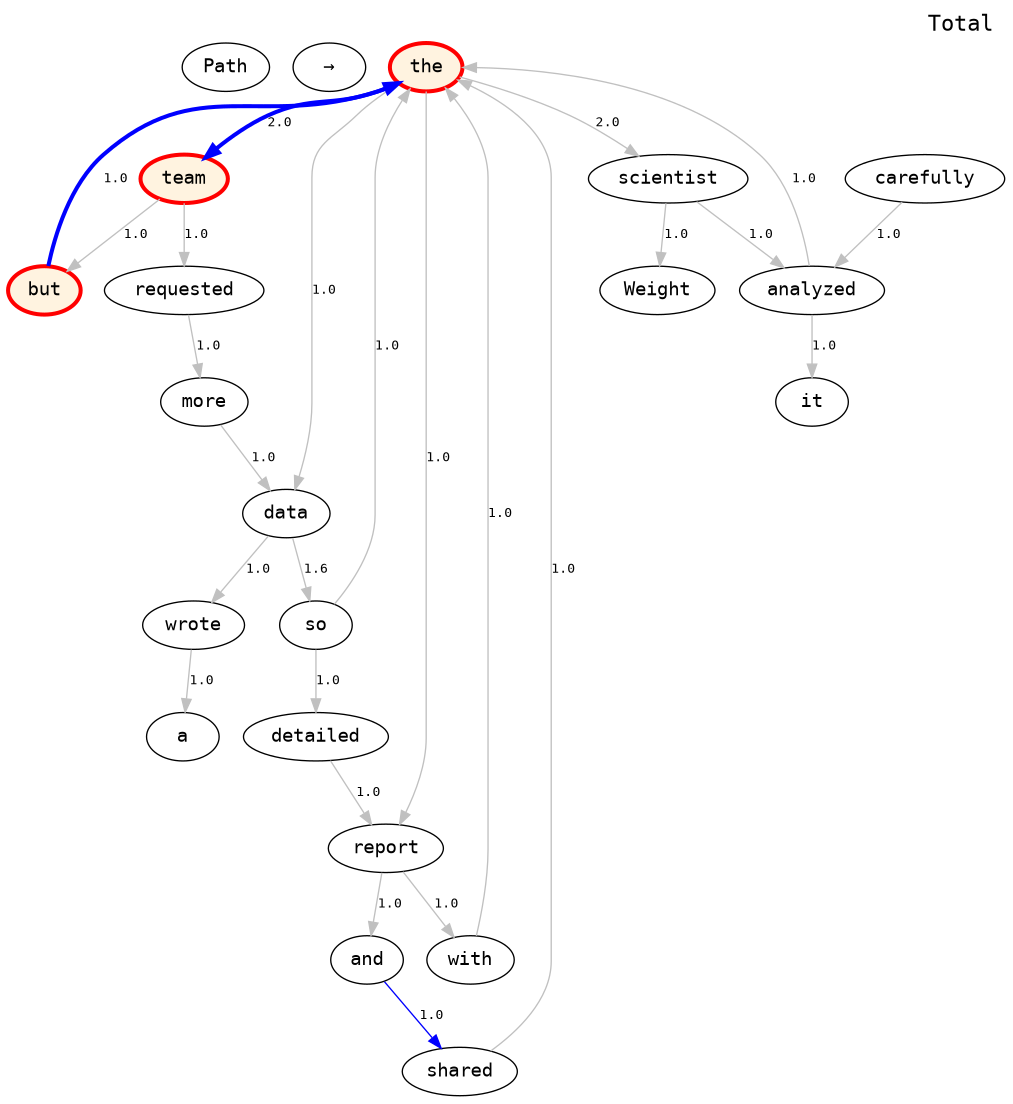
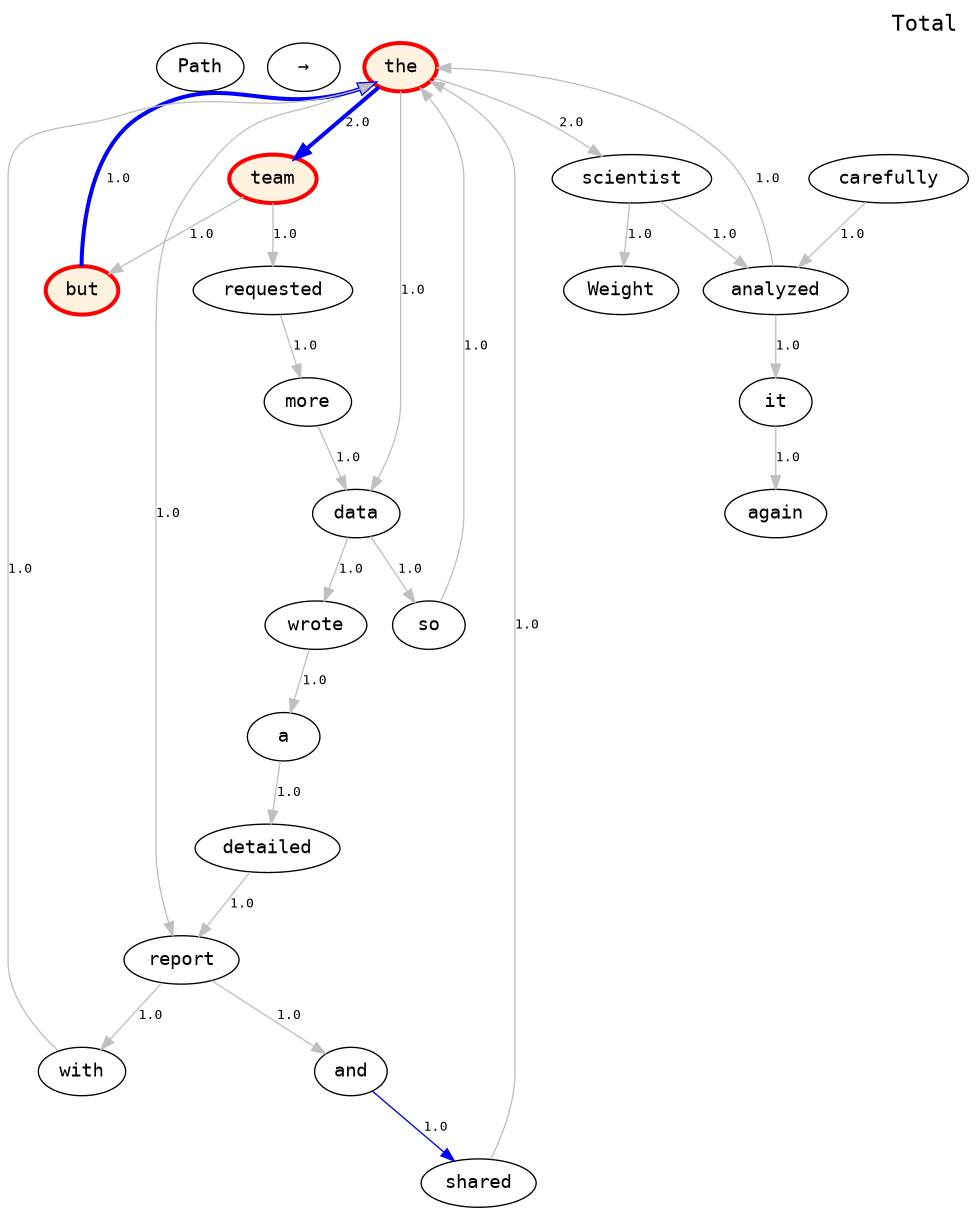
node "again": added
edge "data" -> "so": label "1.6" -> "1.0"
edge "so" -> "detailed": now "a" -> "detailed"
